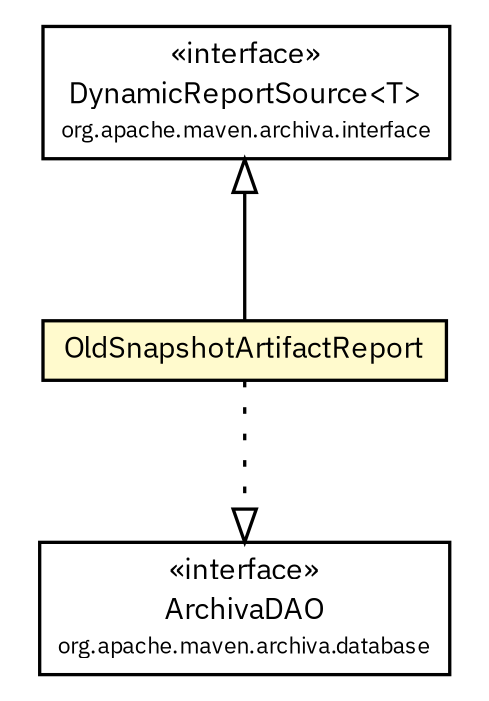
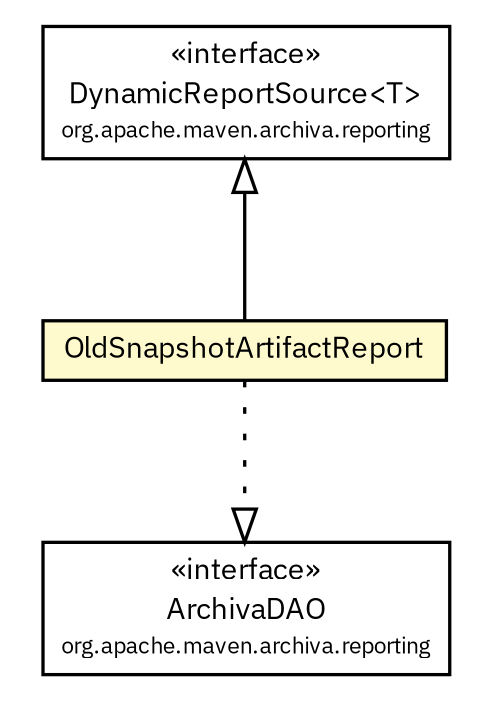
node "DynamicReportSource<T>": text "org.apache.maven.archiva.interface" -> "org.apache.maven.archiva.reporting"
node "ArchivaDAO": text "org.apache.maven.archiva.database" -> "org.apache.maven.archiva.reporting"
